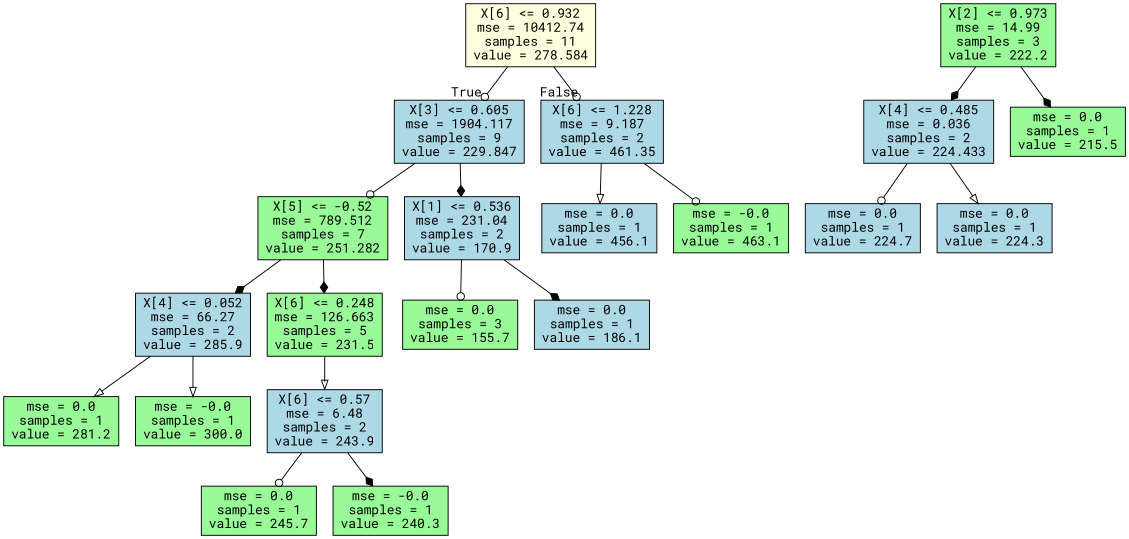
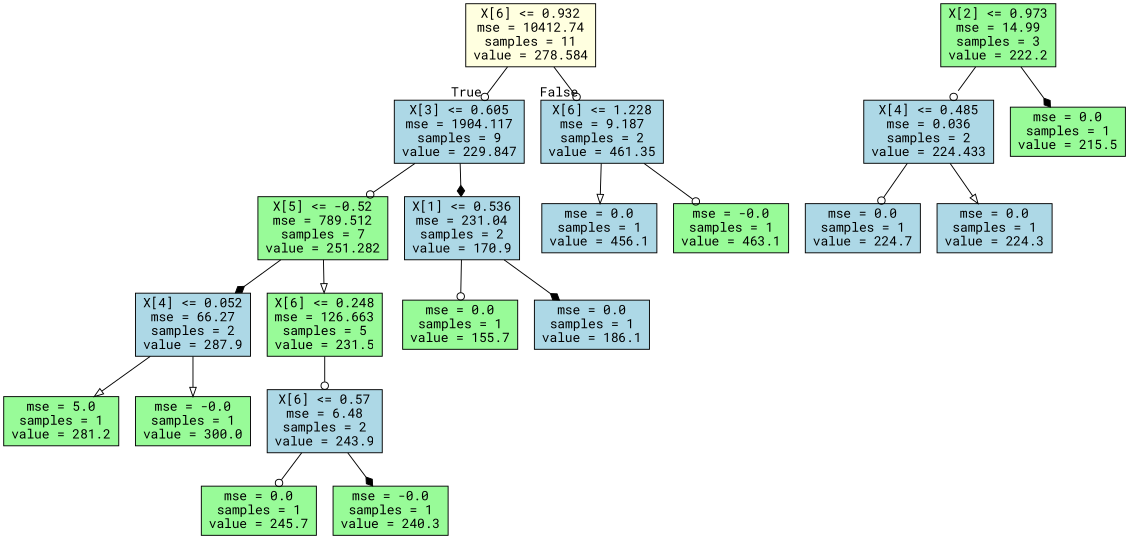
edge "X[2] <= 0.973 mse = 14.99 samples = 3 value = 222.2" -> "X[4] <= 0.485 mse = 0.036 samples = 2 value = 224.433": arrowhead diamond -> odot
edge "X[5] <= -0.52 mse = 789.512 samples = 7 value = 251.282" -> "X[6] <= 0.248 mse = 126.663 samples = 5 value = 231.5": arrowhead diamond -> onormal
node "X[4] <= 0.052 mse = 66.27 samples = 2 value = 285.9": label "X[4] <= 0.052 mse = 66.27 samples = 2 value = 285.9" -> "X[4] <= 0.052 mse = 66.27 samples = 2 value = 287.9"
node "mse = 0.0 samples = 3 value = 155.7": label "mse = 0.0 samples = 3 value = 155.7" -> "mse = 0.0 samples = 1 value = 155.7"
edge "X[6] <= 0.248 mse = 126.663 samples = 5 value = 231.5" -> "X[6] <= 0.57 mse = 6.48 samples = 2 value = 243.9": arrowhead onormal -> odot
node "mse = 0.0 samples = 1 value = 281.2": label "mse = 0.0 samples = 1 value = 281.2" -> "mse = 5.0 samples = 1 value = 281.2"
